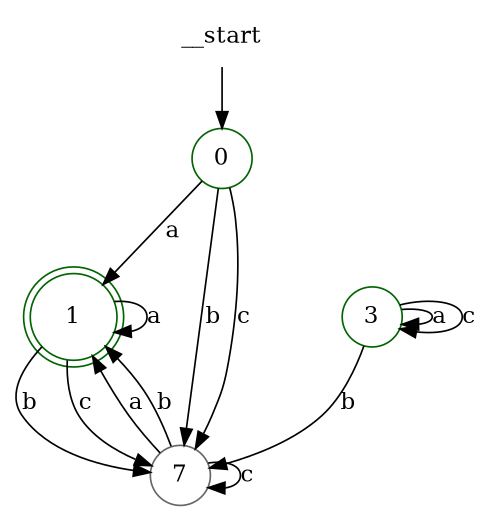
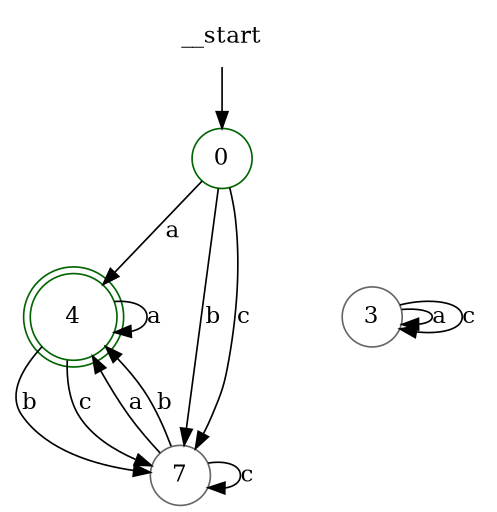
node "1": label "1" -> "4"
node "3": color darkgreen -> gray40
edge "3" -> "7": removed, label "b"
